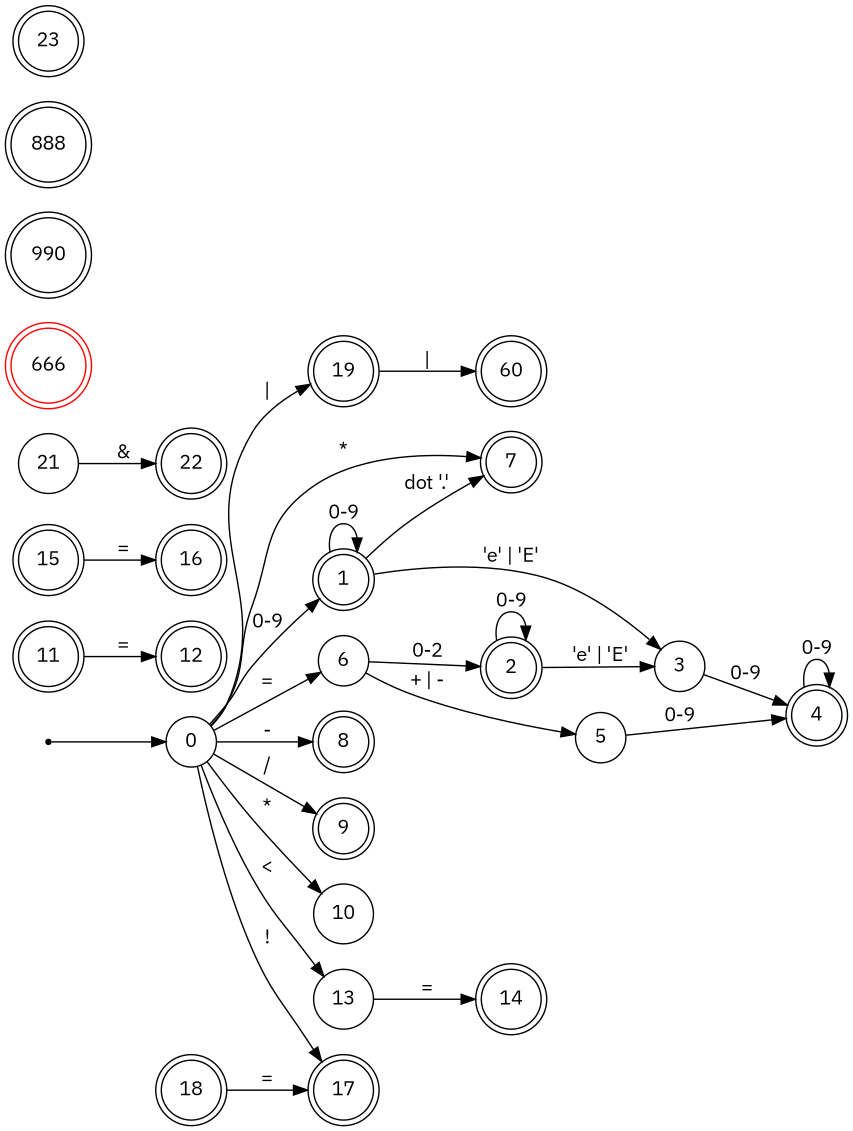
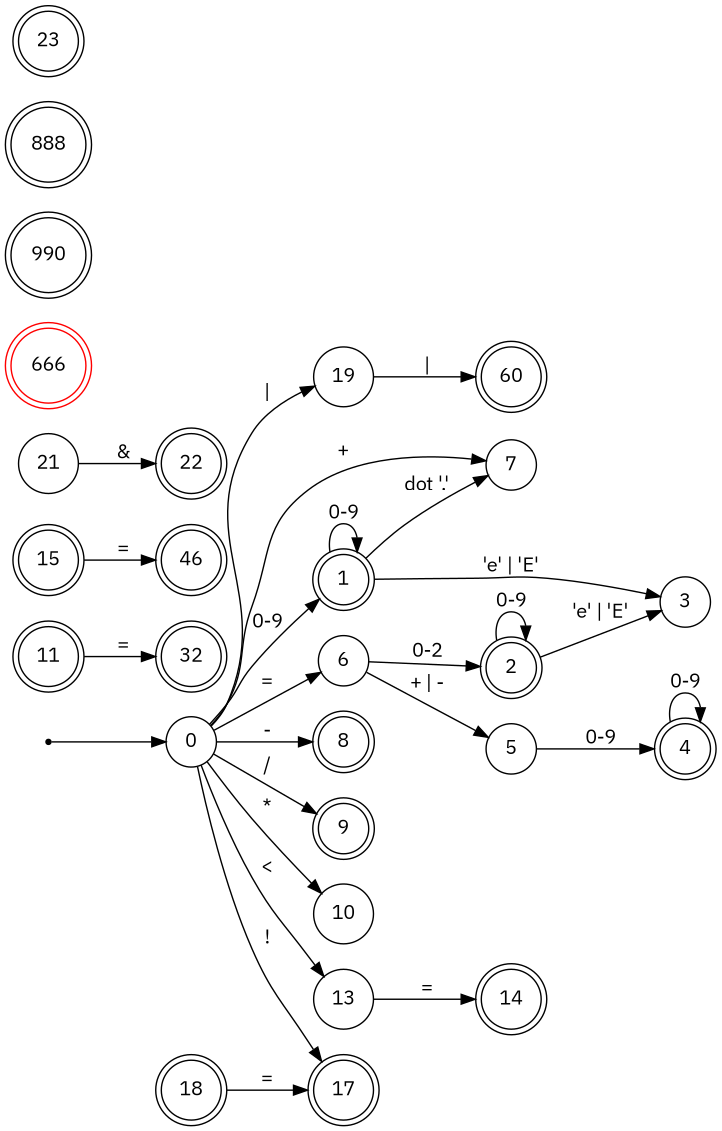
node "19": shape doublecircle -> circle
edge "0" -> "7": label "*" -> "+"
node "7": shape doublecircle -> circle
node "16": label "16" -> "46"
node "12": label "12" -> "32"
edge "3" -> "4": removed, label "0-9"
